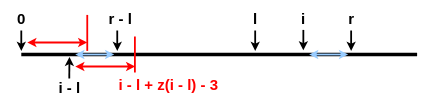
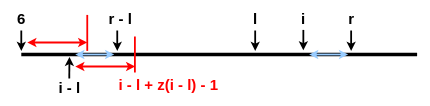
node "0": label "0" -> "6"
node "i - l + z(i - l) - 3": label "i - l + z(i - l) - 3" -> "i - l + z(i - l) - 1"
